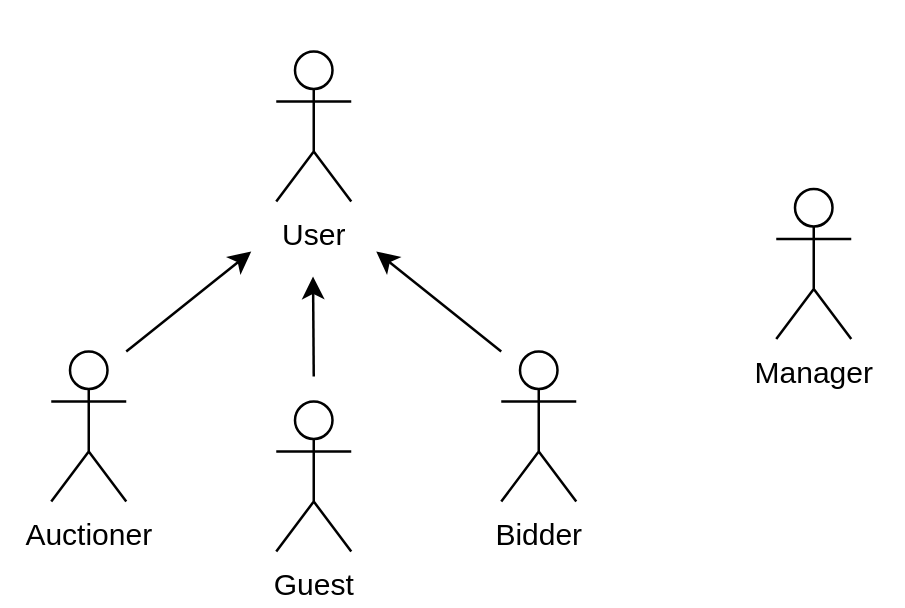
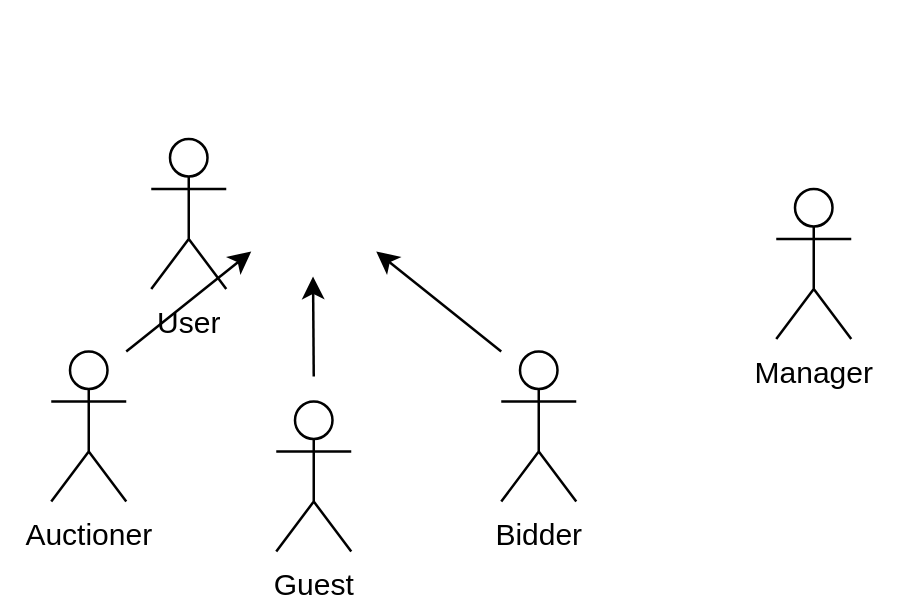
node "User": moved (314, 126) -> (189, 214)
